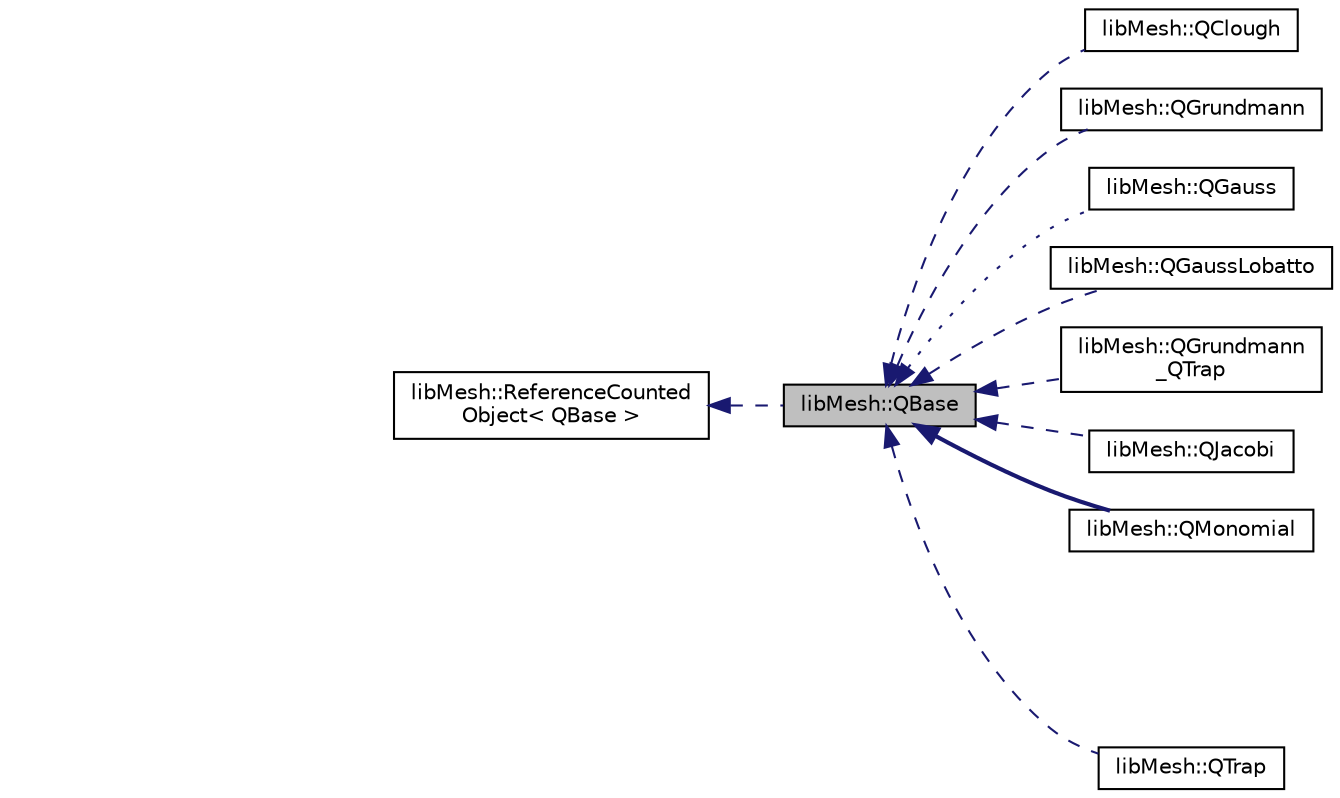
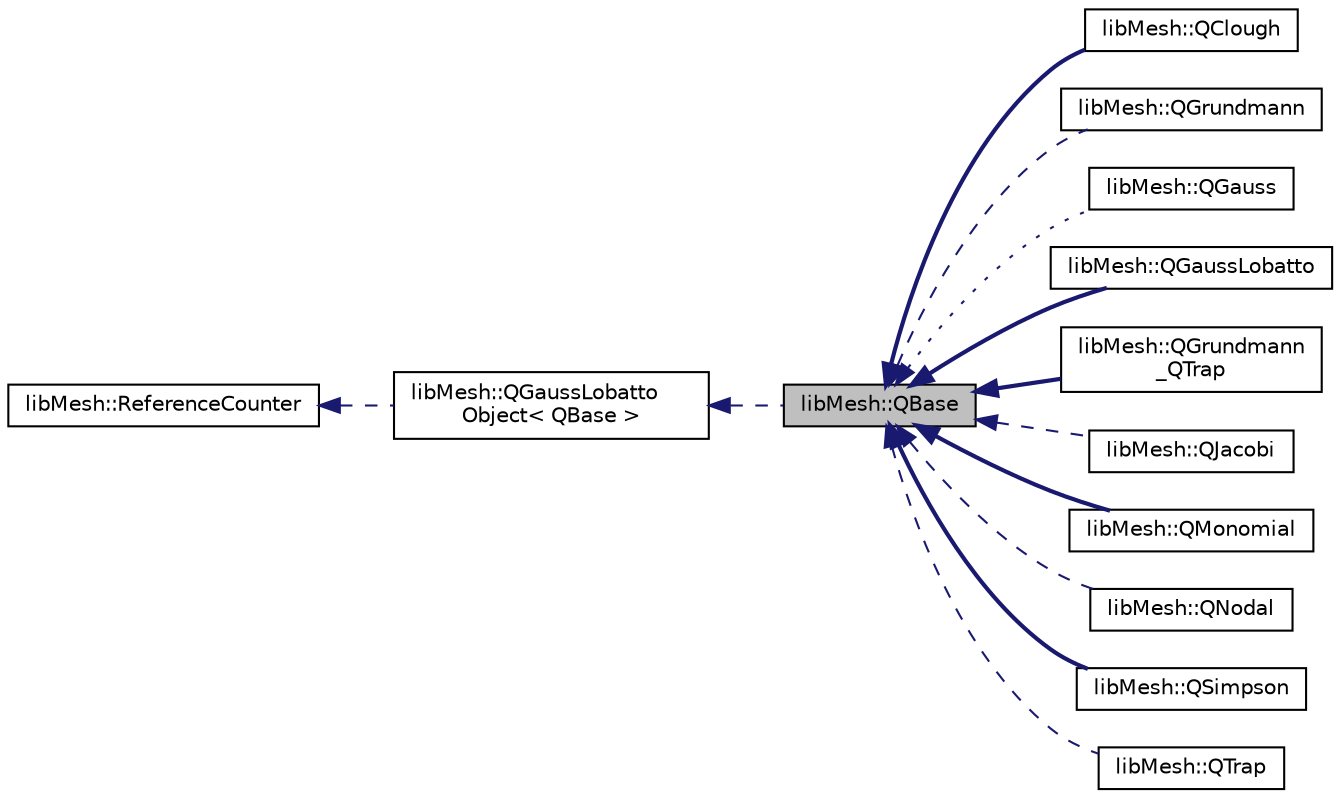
edge "libMesh::QClough" -> "libMesh::QBase": style dashed -> bold
edge "libMesh::QGaussLobatto" -> "libMesh::QBase": style dashed -> bold
edge "libMesh::QGrundmann _QTrap" -> "libMesh::QBase": style dashed -> bold
node "libMesh::ReferenceCounter": added
node "libMesh::ReferenceCounted Object< QBase >": label "libMesh::ReferenceCounted Object< QBase >" -> "libMesh::QGaussLobatto Object< QBase >"
node "libMesh::QNodal": added
node "libMesh::QSimpson": added
